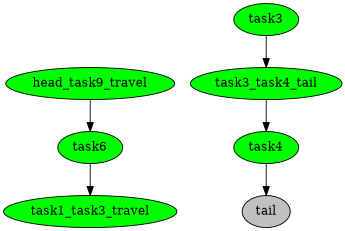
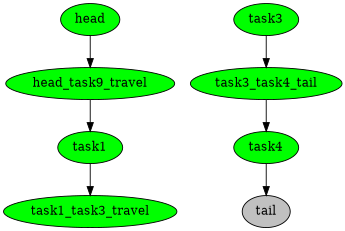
node "head": added
node "task6": label "task6" -> "task1"
